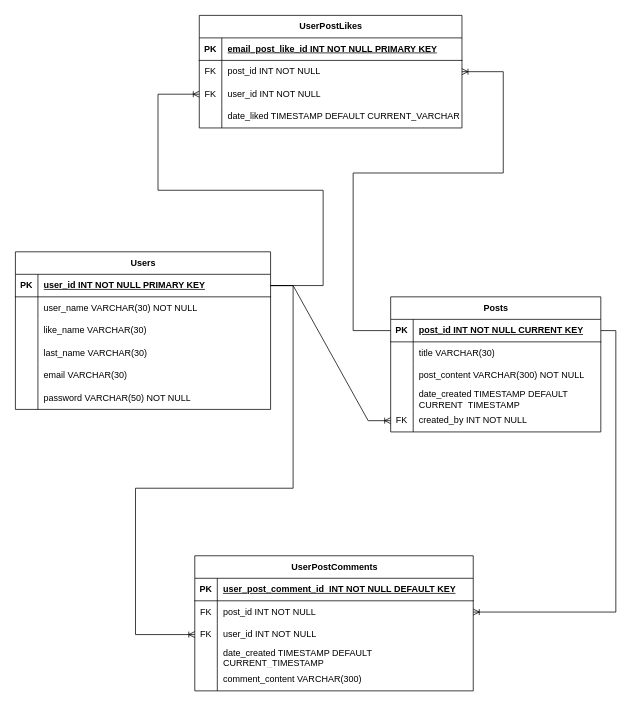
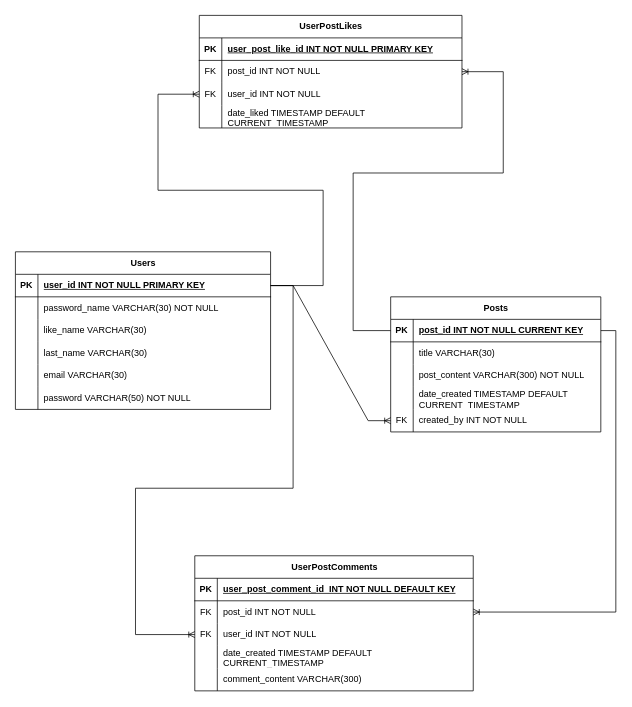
node "email_post_like_id INT NOT NULL PRIMARY KEY": label "email_post_like_id INT NOT NULL PRIMARY KEY" -> "user_post_like_id INT NOT NULL PRIMARY KEY"
node "date_liked TIMESTAMP DEFAULT CURRENT_VARCHAR": label "date_liked TIMESTAMP DEFAULT CURRENT_VARCHAR" -> "date_liked TIMESTAMP DEFAULT CURRENT_TIMESTAMP"
node "user_name VARCHAR(30) NOT NULL": label "user_name VARCHAR(30) NOT NULL" -> "password_name VARCHAR(30) NOT NULL"
